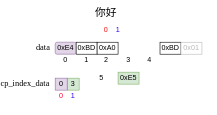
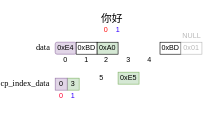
node "你好": moved (106, 12) -> (112, 18)
node "NULL": added
node "0xA0": fillcolor #ffffff -> #d5e8d4
